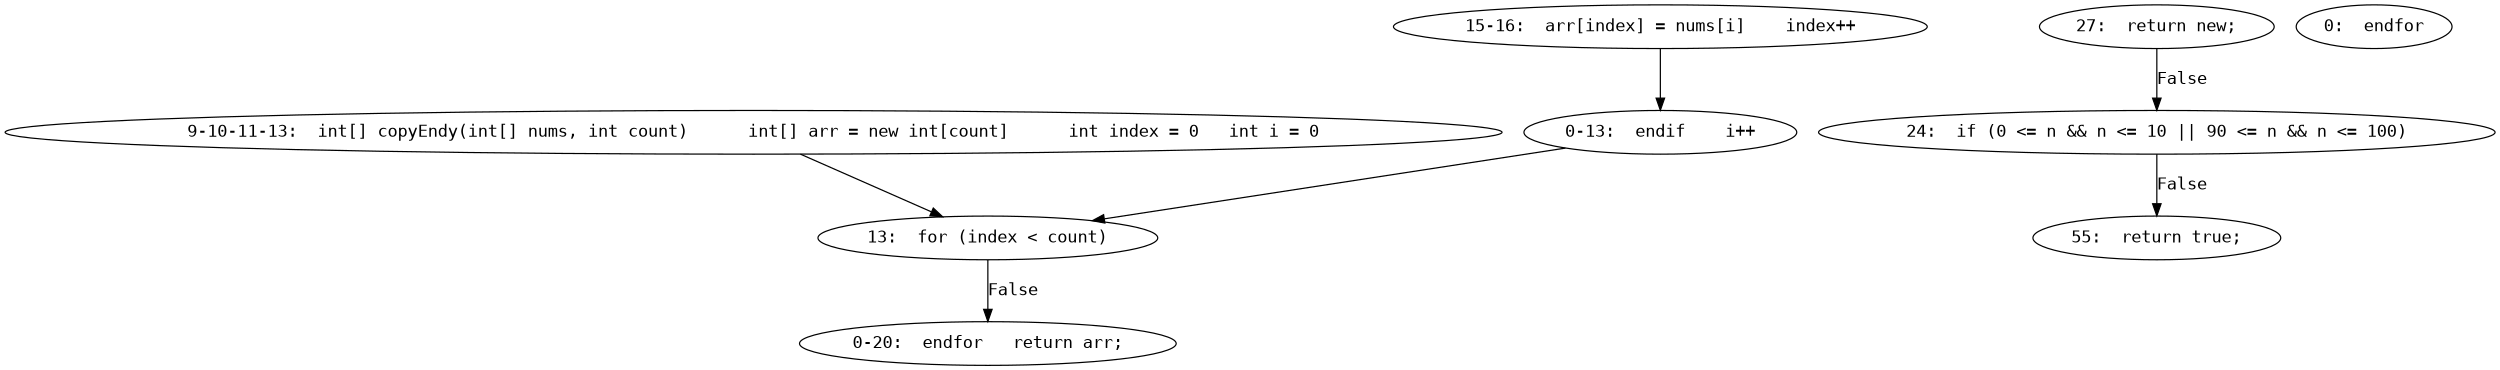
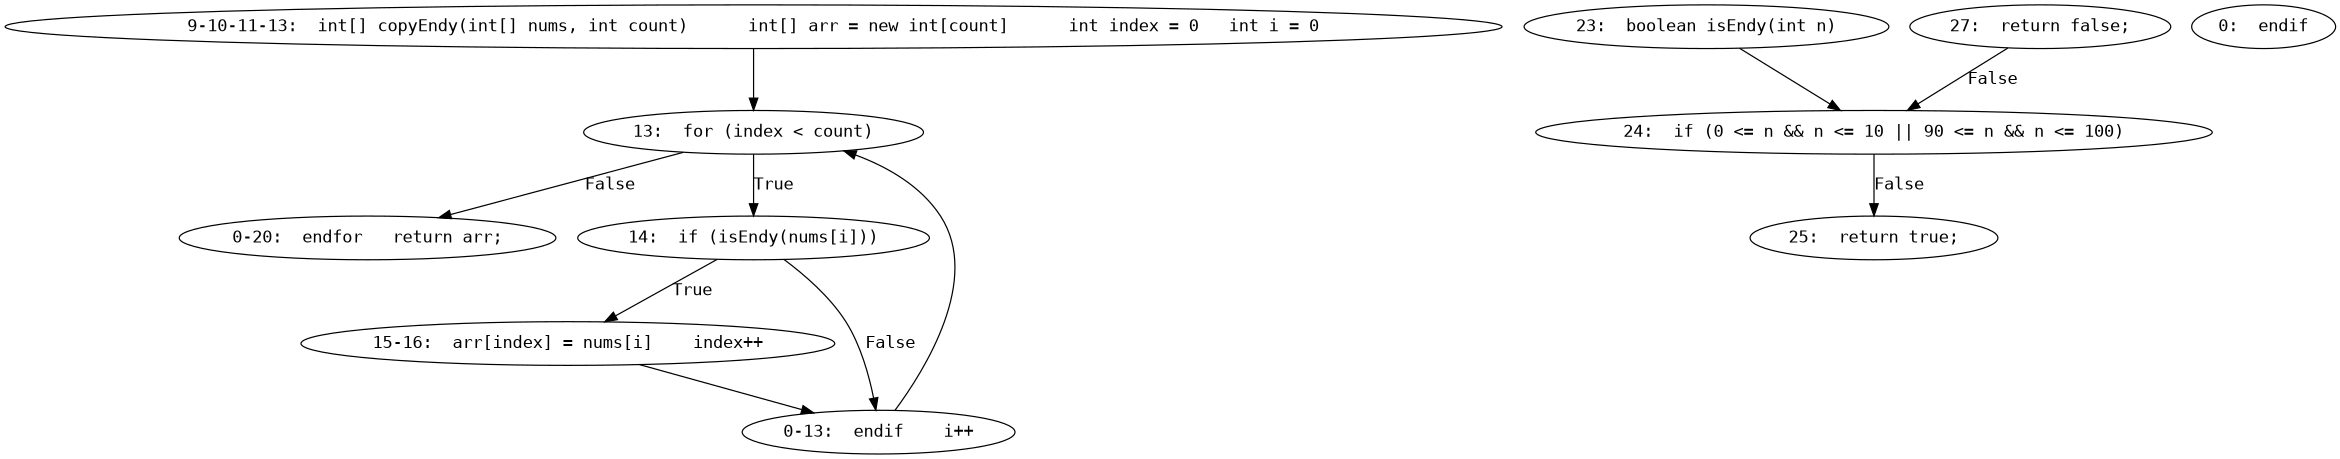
node "23:  boolean isEndy(int n)": added
node "27:  return new;": label "27:  return new;" -> "27:  return false;"
node "0:  endfor": label "0:  endfor" -> "0:  endif"
node "14:  if (isEndy(nums[i]))": added
node "55:  return true;": label "55:  return true;" -> "25:  return true;"
